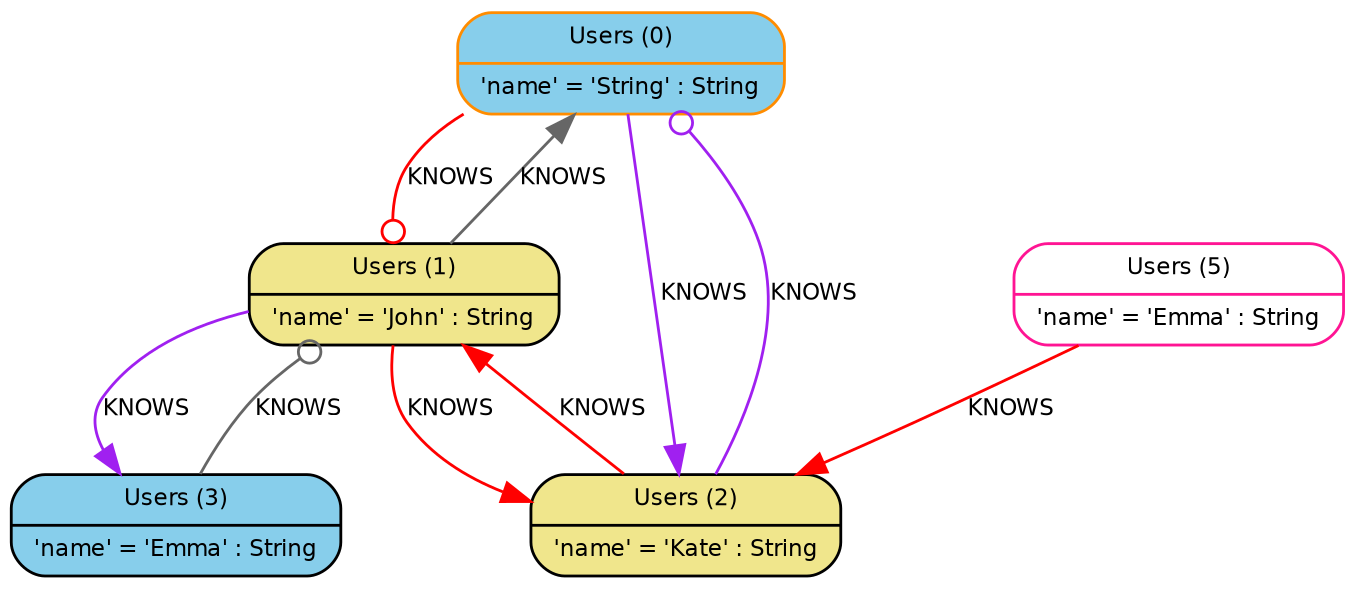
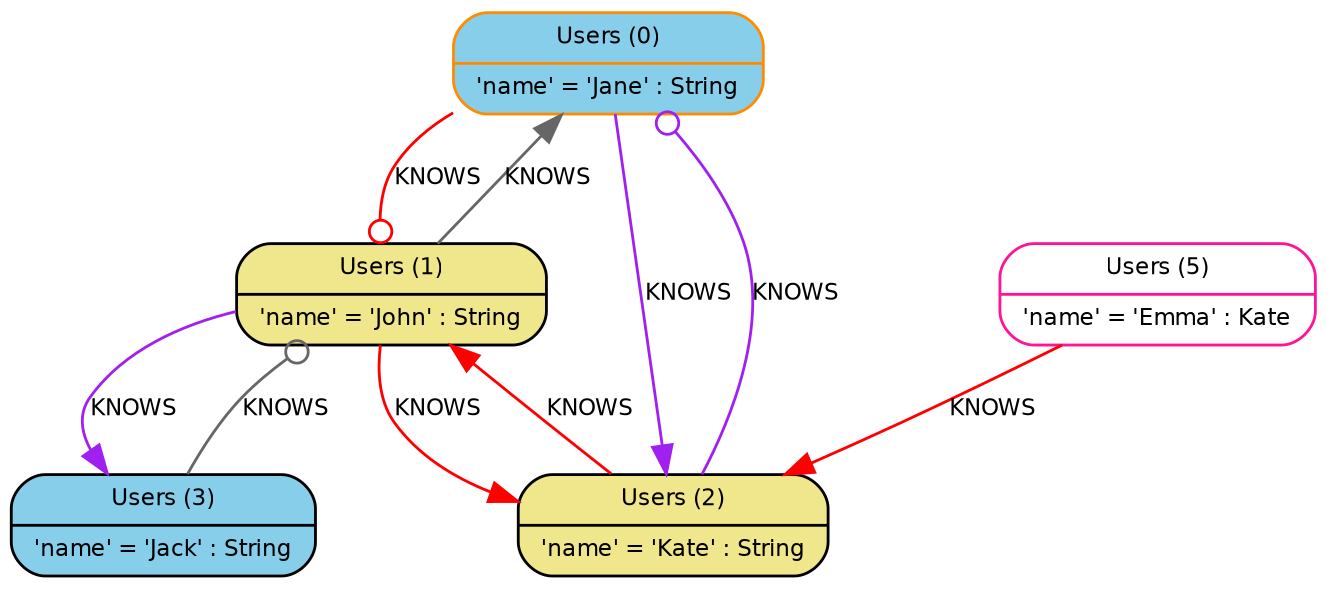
node "Users (0)": text "'name' = 'String' : String" -> "'name' = 'Jane' : String"
node "Users (5)": text "'name' = 'Emma' : String" -> "'name' = 'Emma' : Kate"
node "Users (3)": text "'name' = 'Emma' : String" -> "'name' = 'Jack' : String"
